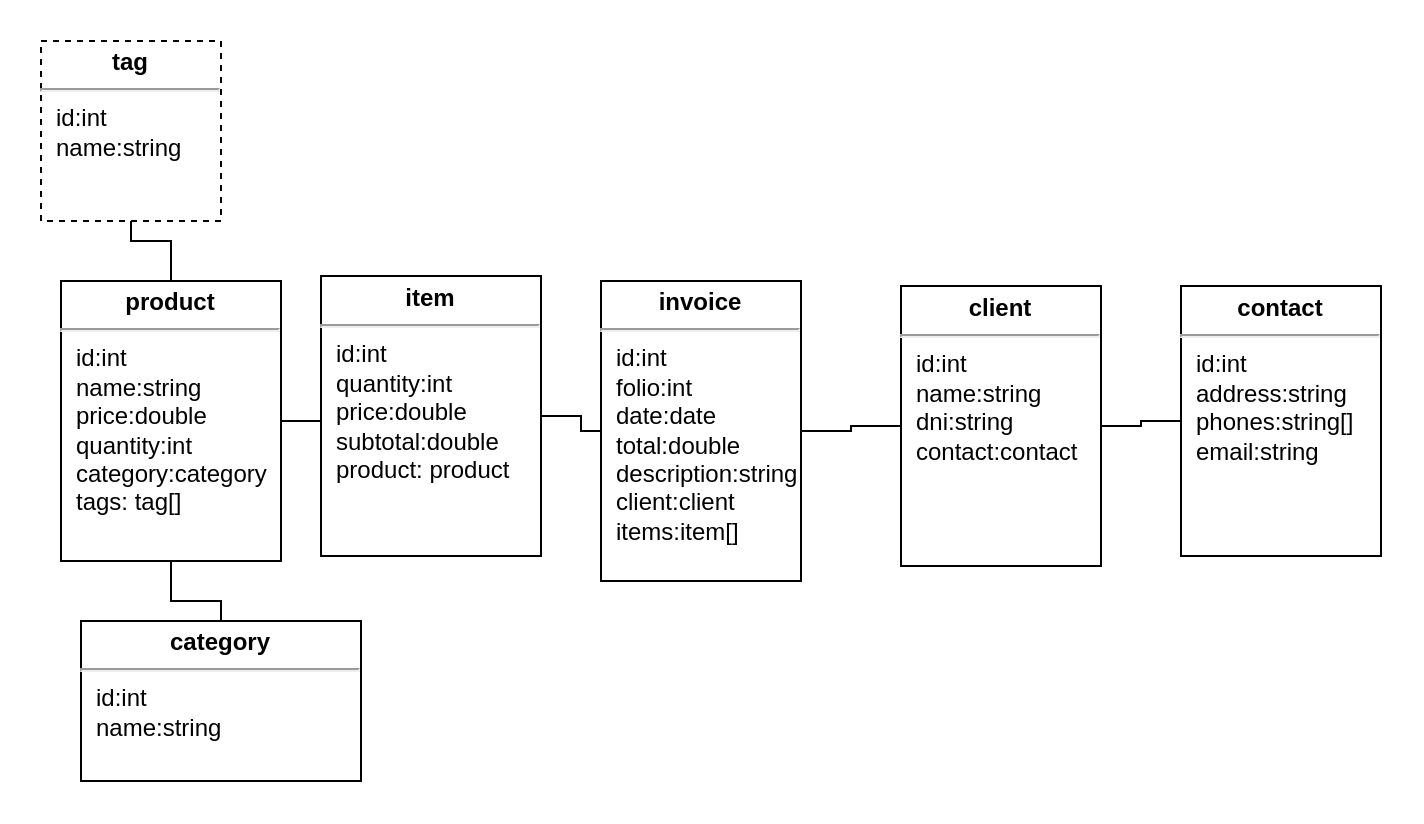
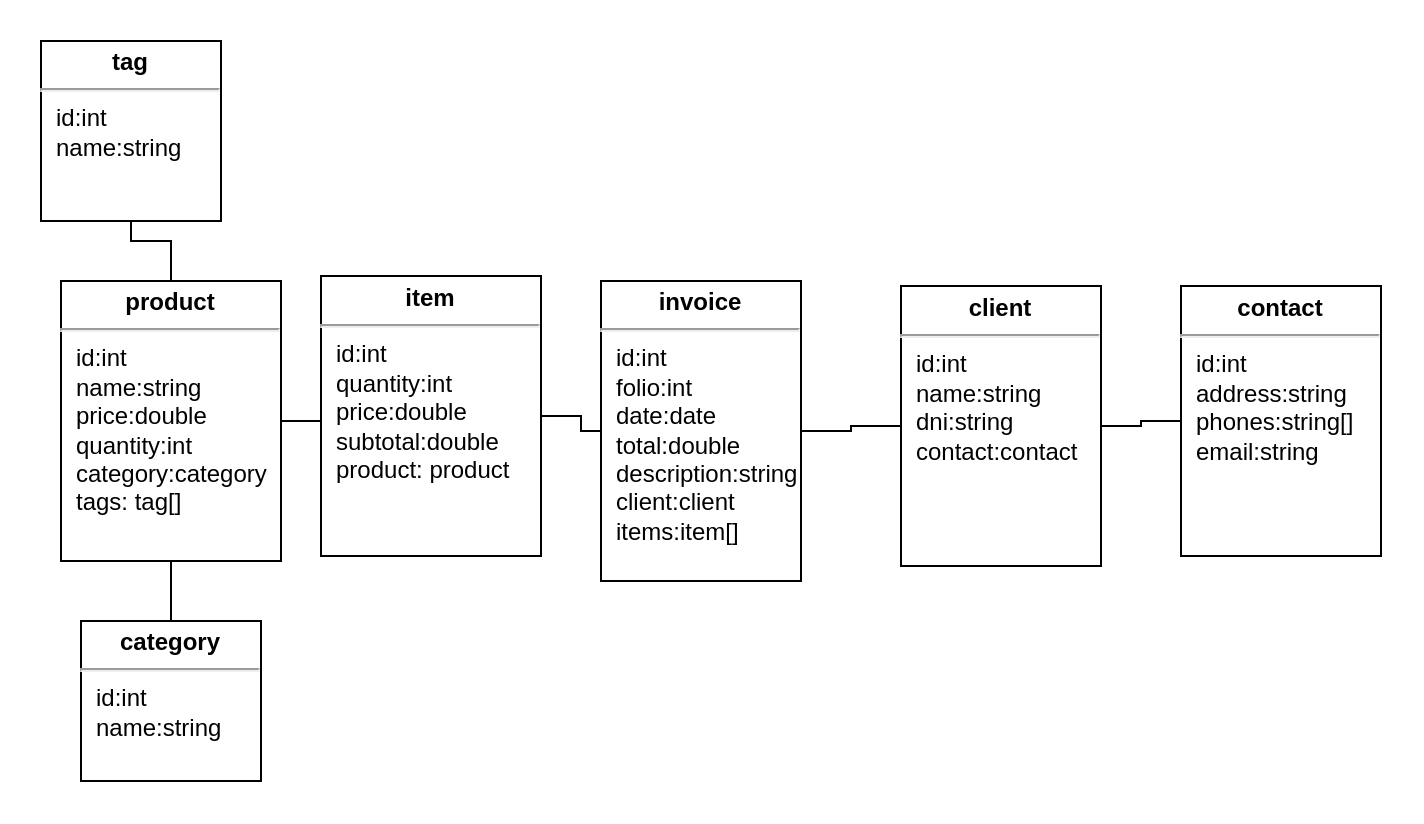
node "tag id:int name:string": style dashed -> solid
node "category id:int name:string": size 280x160 -> 180x160
